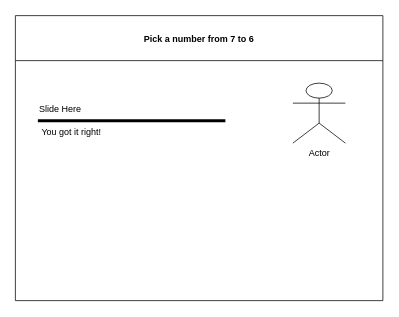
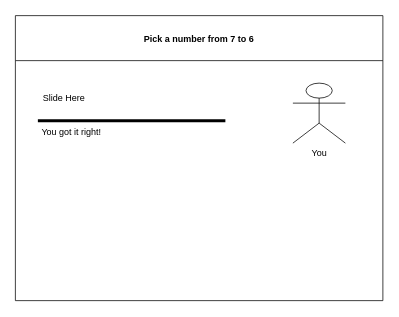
node "Slide Here": moved (60, 109) -> (64, 98)
node "Actor": label "Actor" -> "You"
